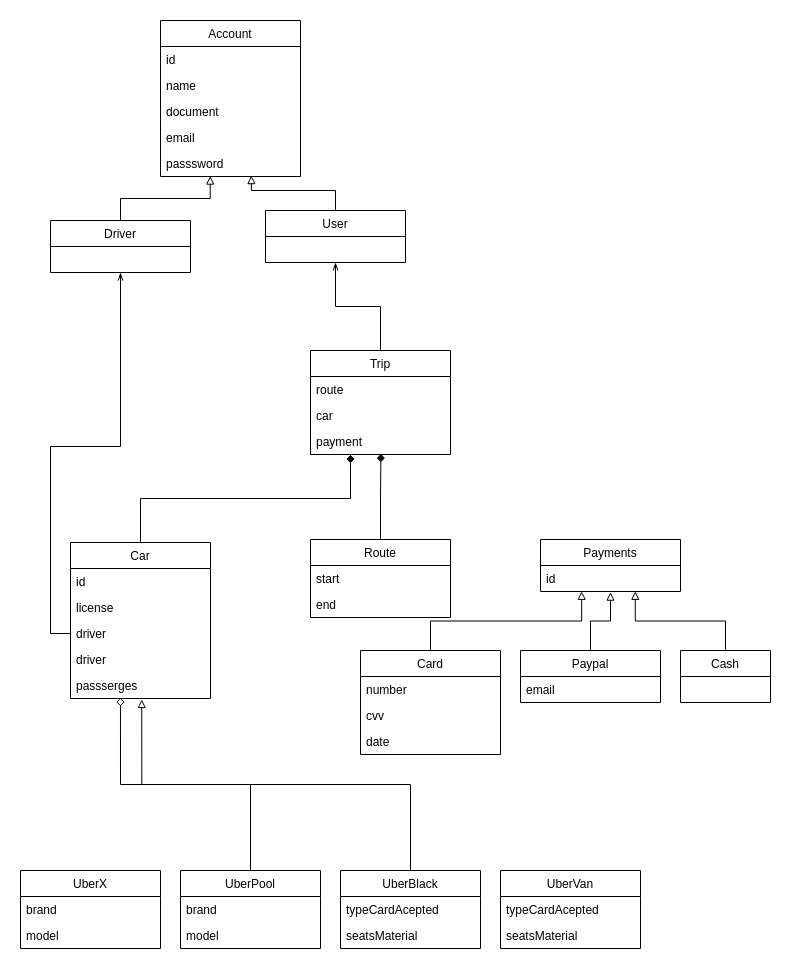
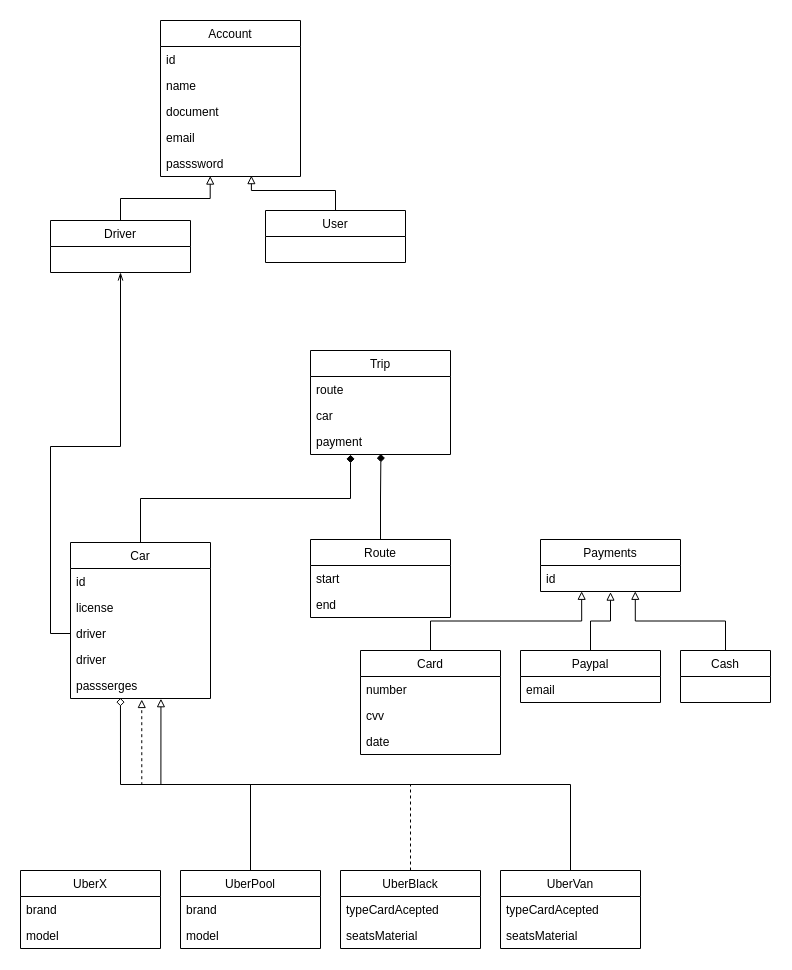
edge "Trip" -> "User": removed
edge "UberVan" -> "passserges": added
edge "UberBlack" -> "passserges": style solid -> dashed
